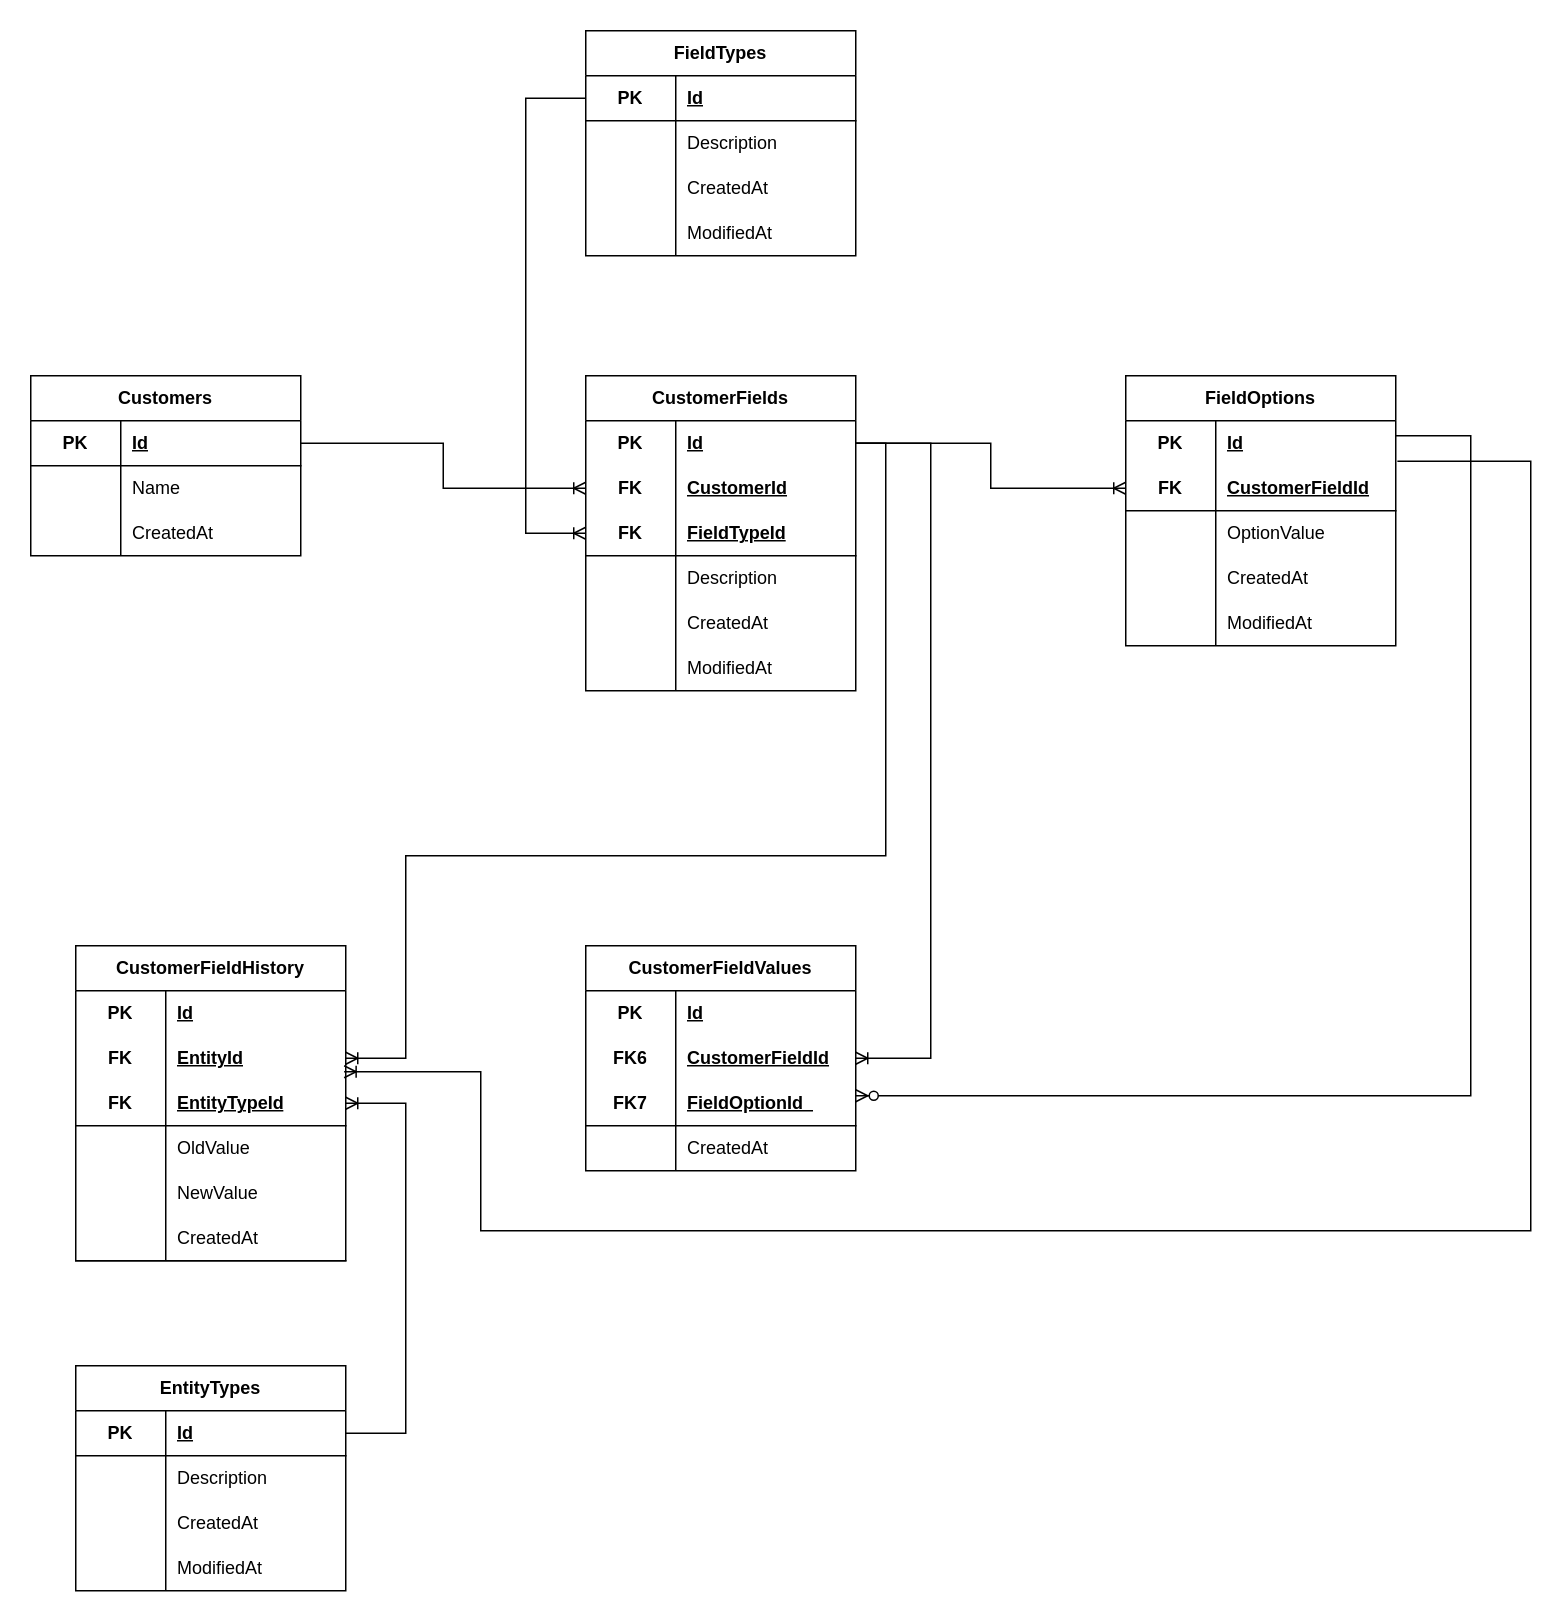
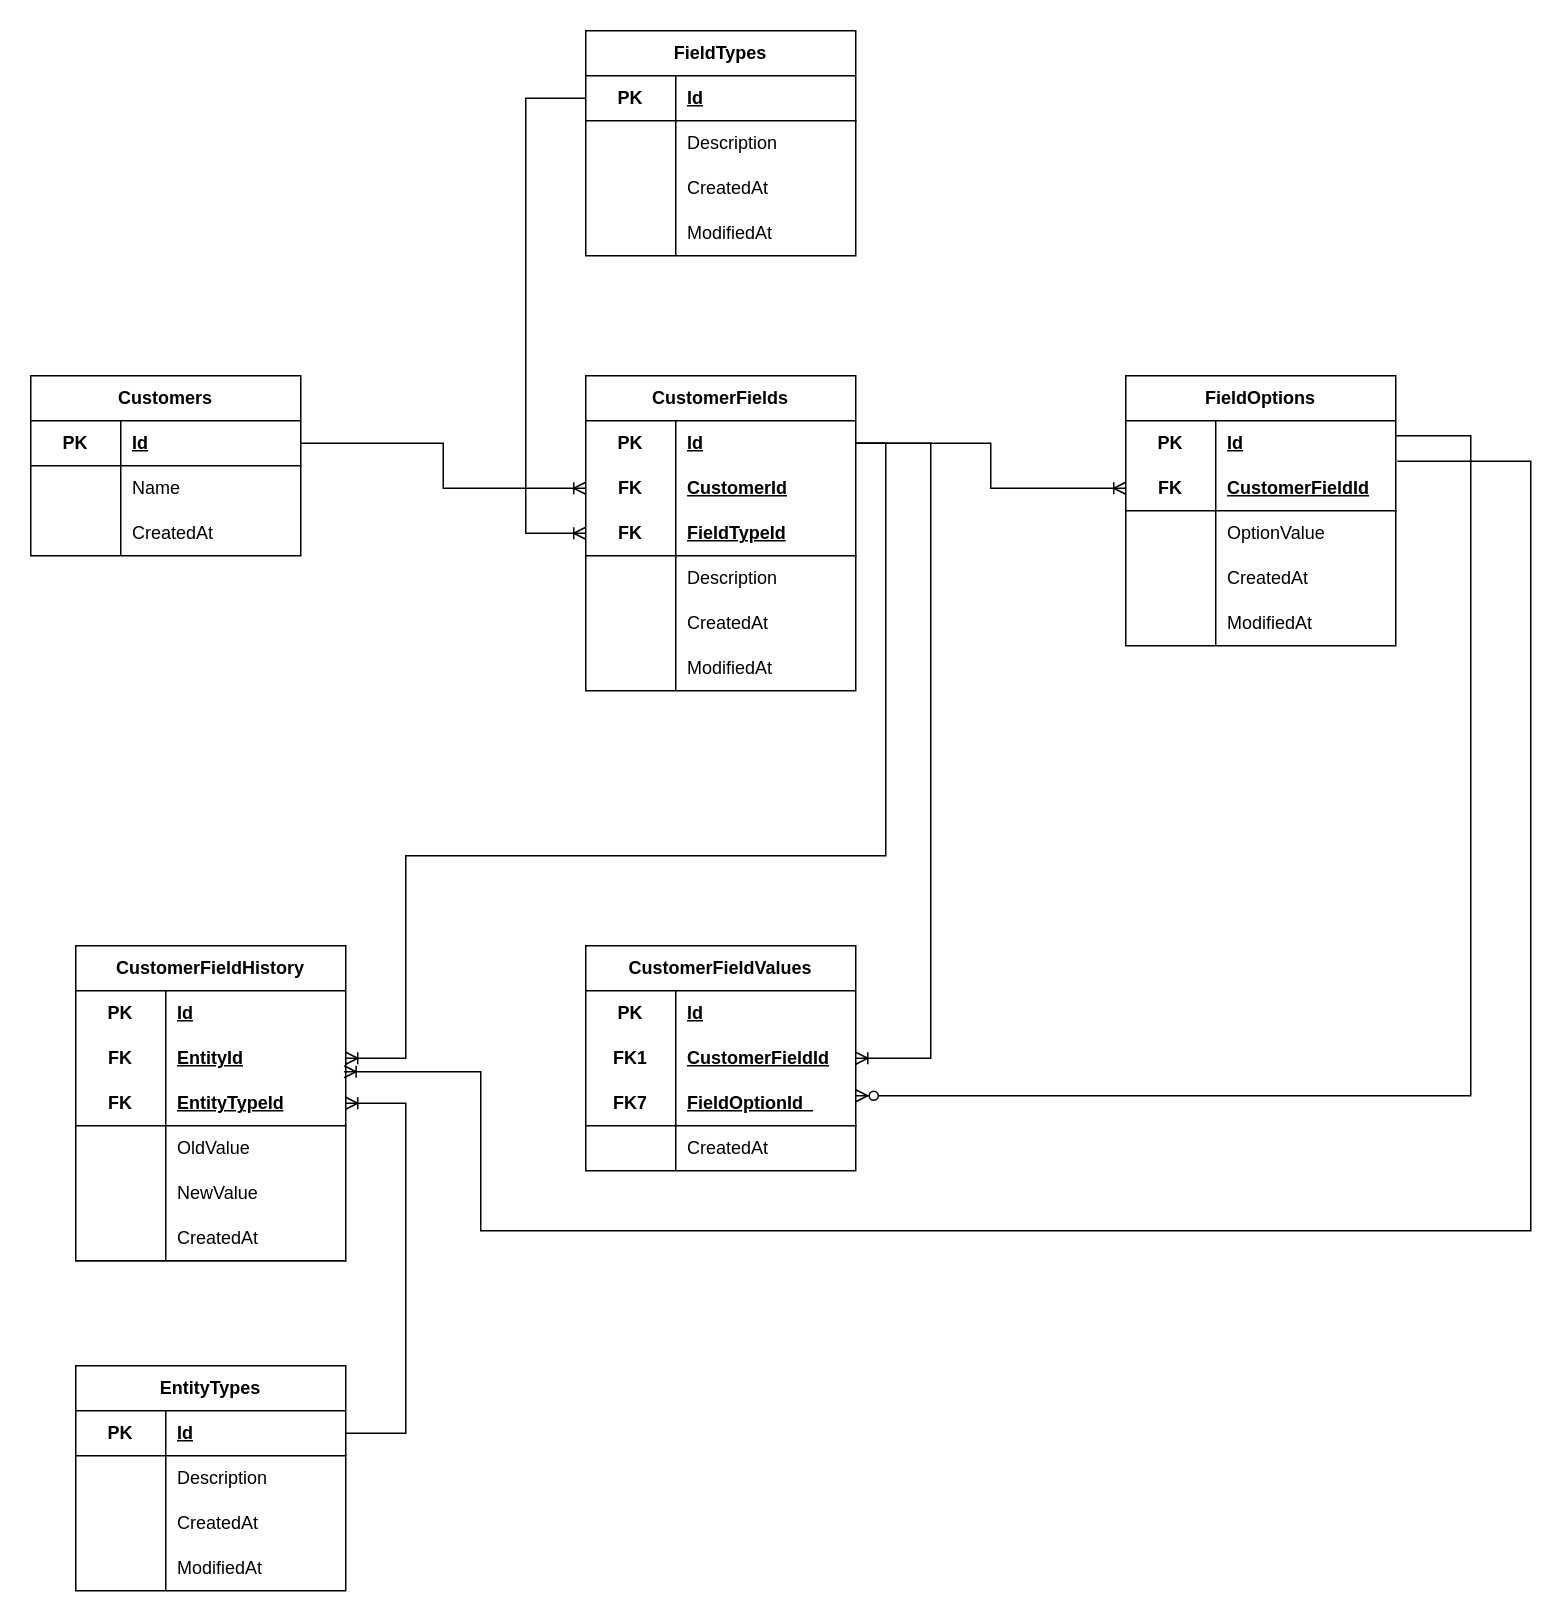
node "FK6": label "FK6" -> "FK1"
